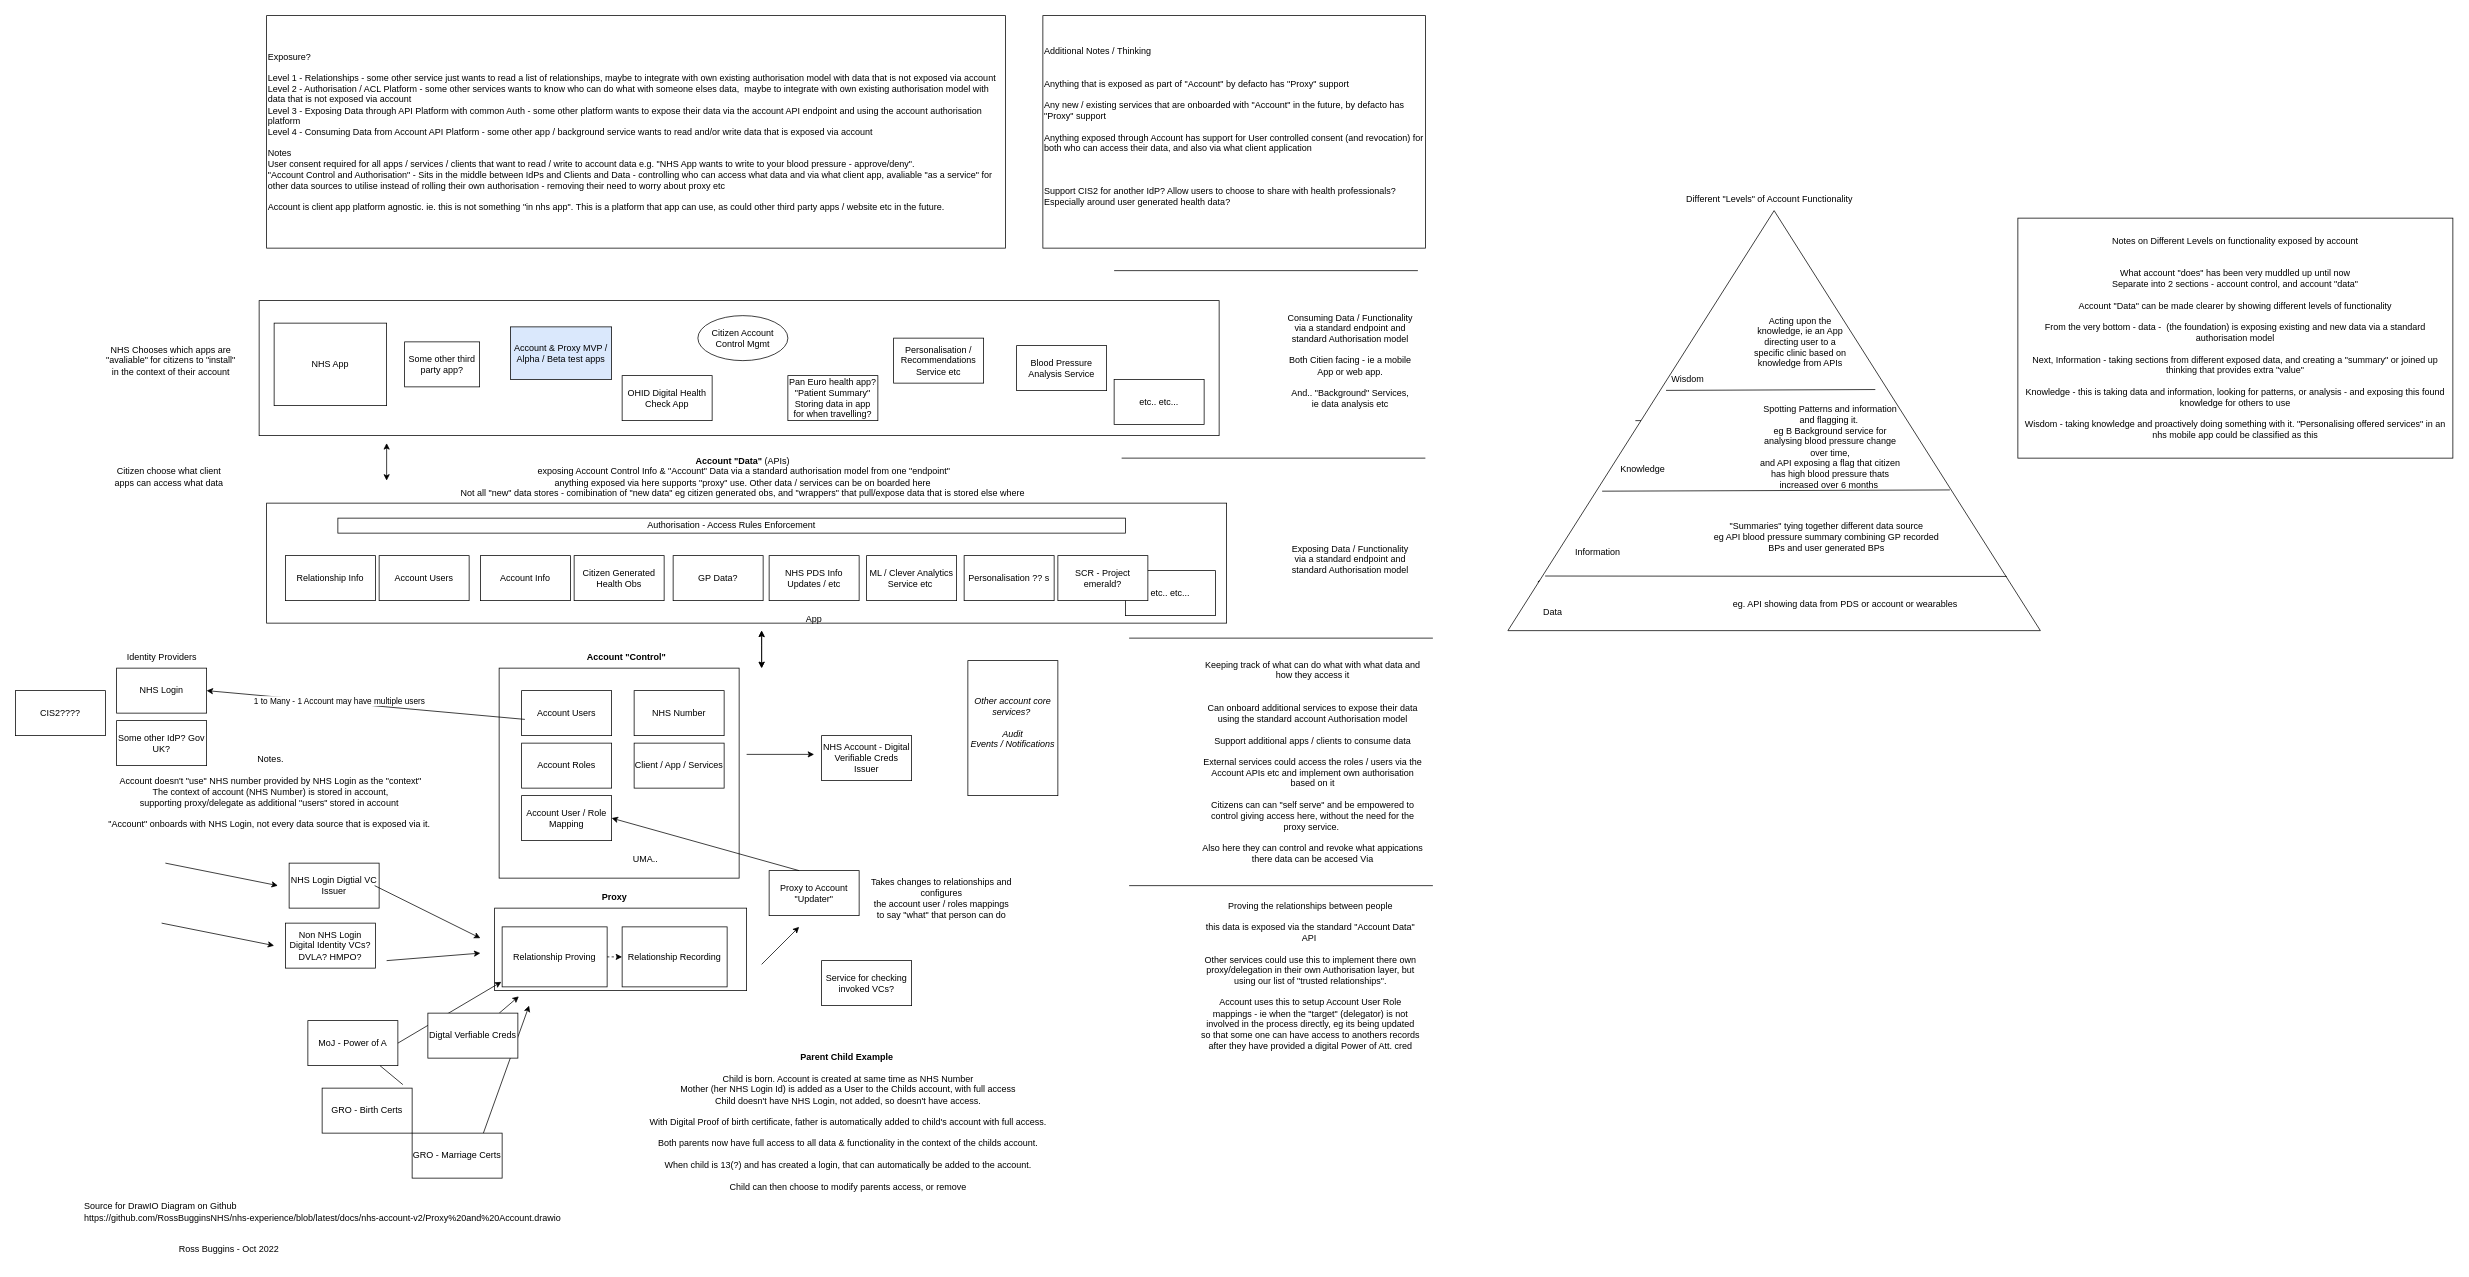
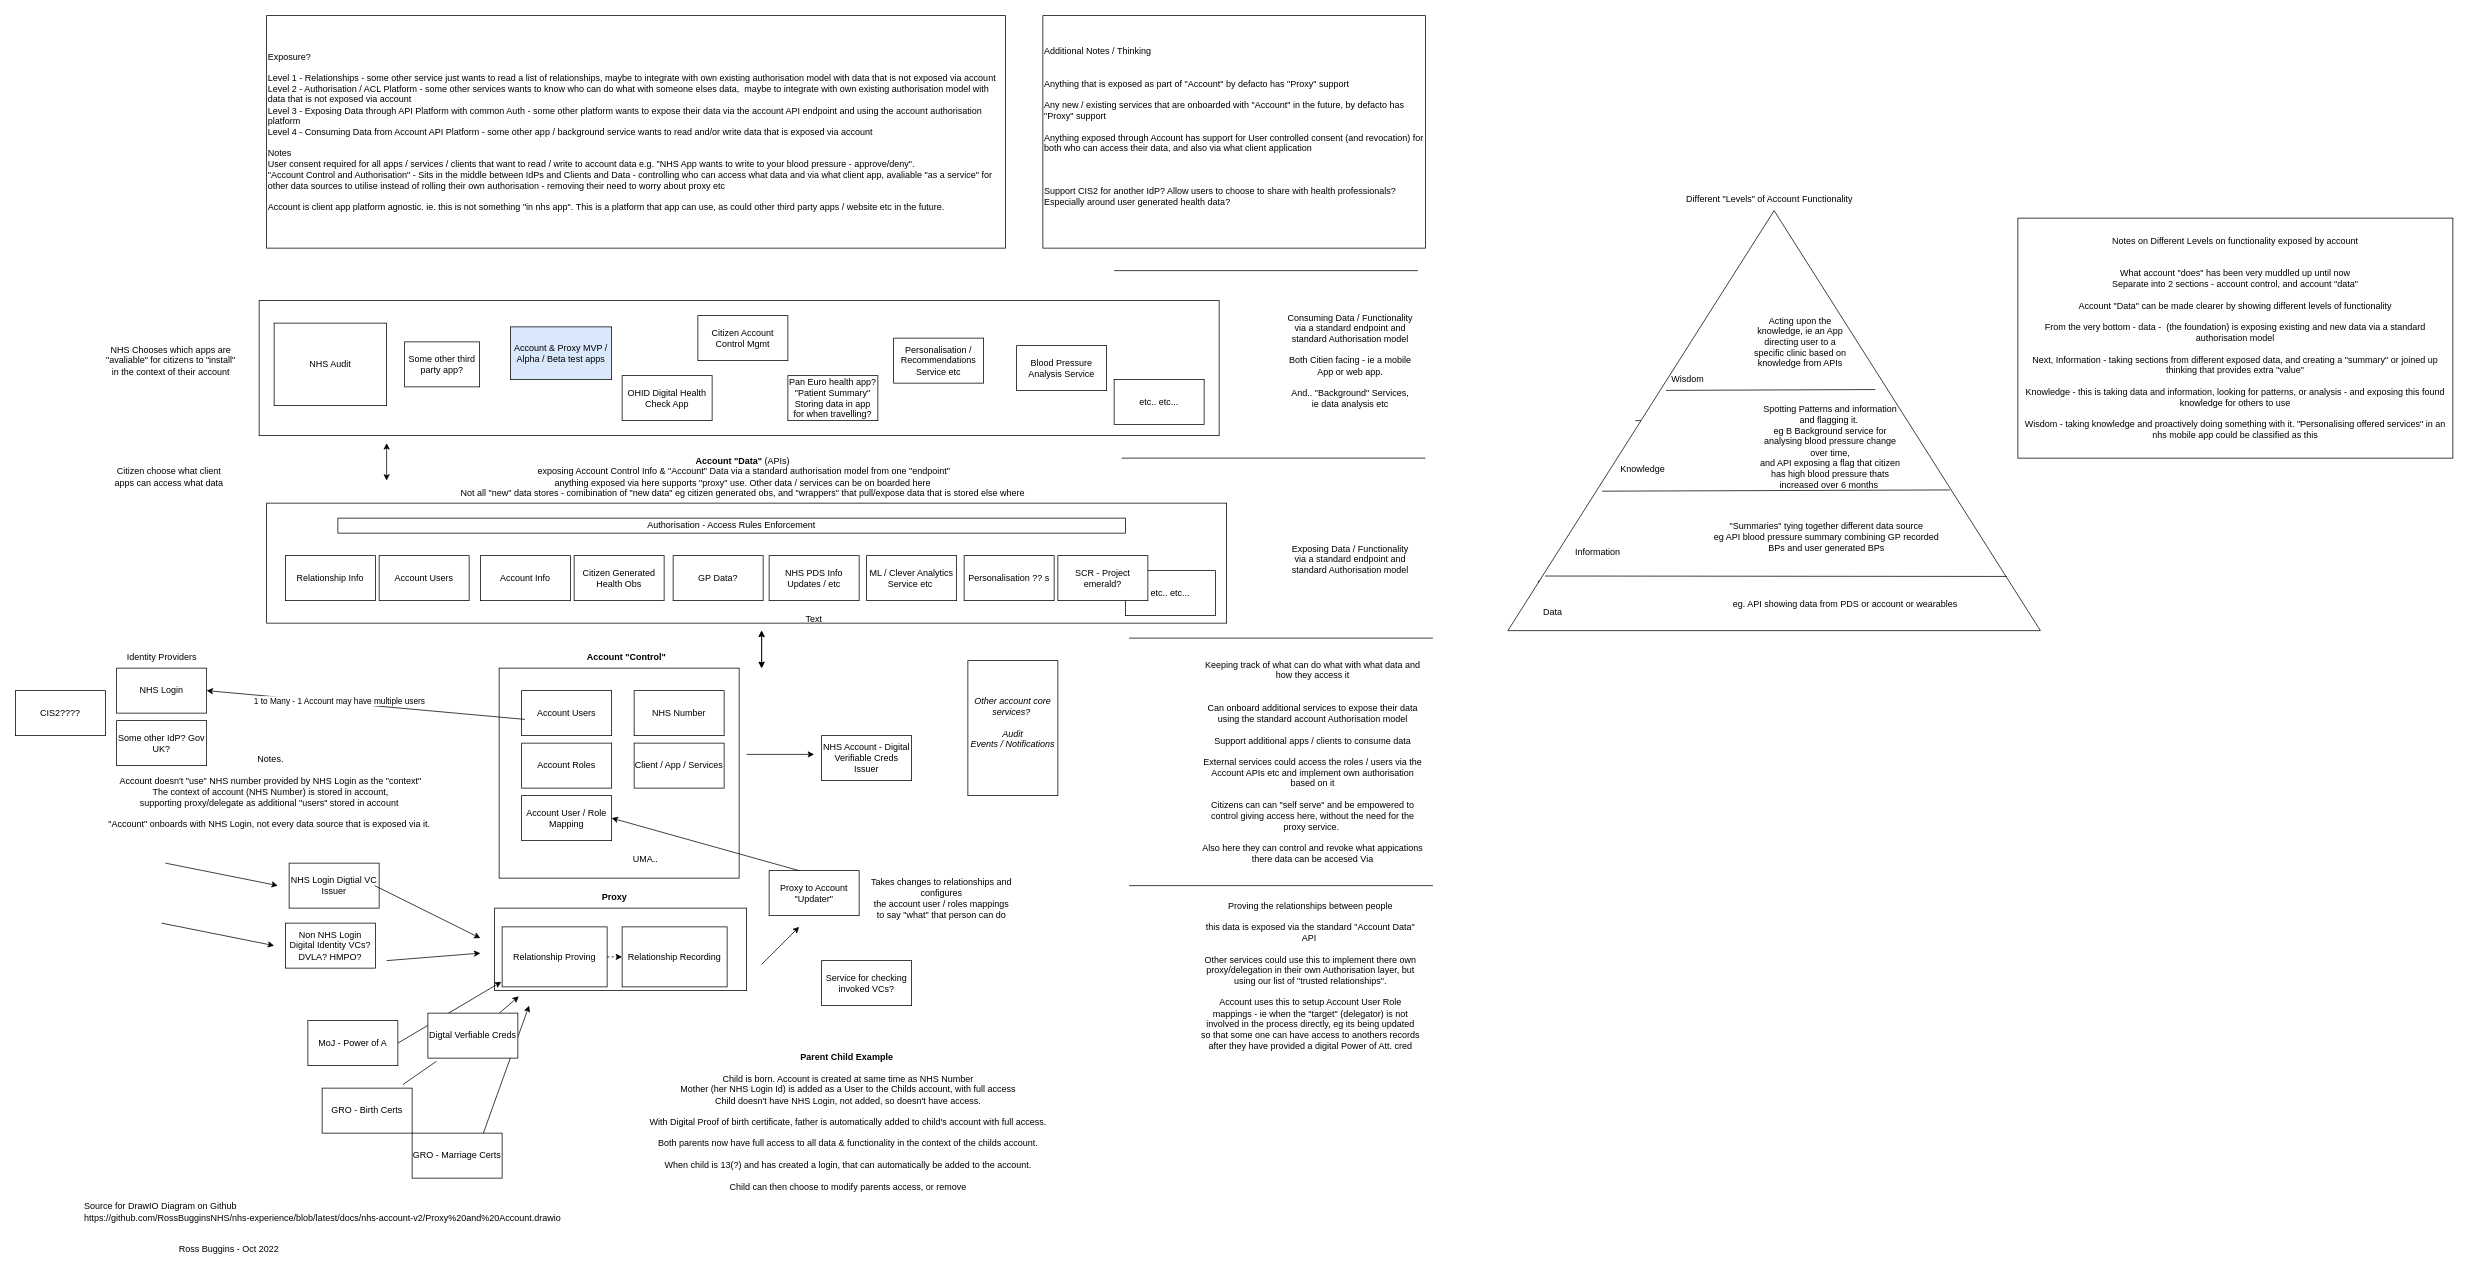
node "Citizen Account Control Mgmt": shape ellipse -> rectangle
node "NHS App": label "NHS App" -> "NHS Audit"
node "App": label "App" -> "Text"
edge "MoJ - Power of A" -- "GRO - Birth Certs": now "Digtal Verfiable Creds" -- "GRO - Birth Certs"
